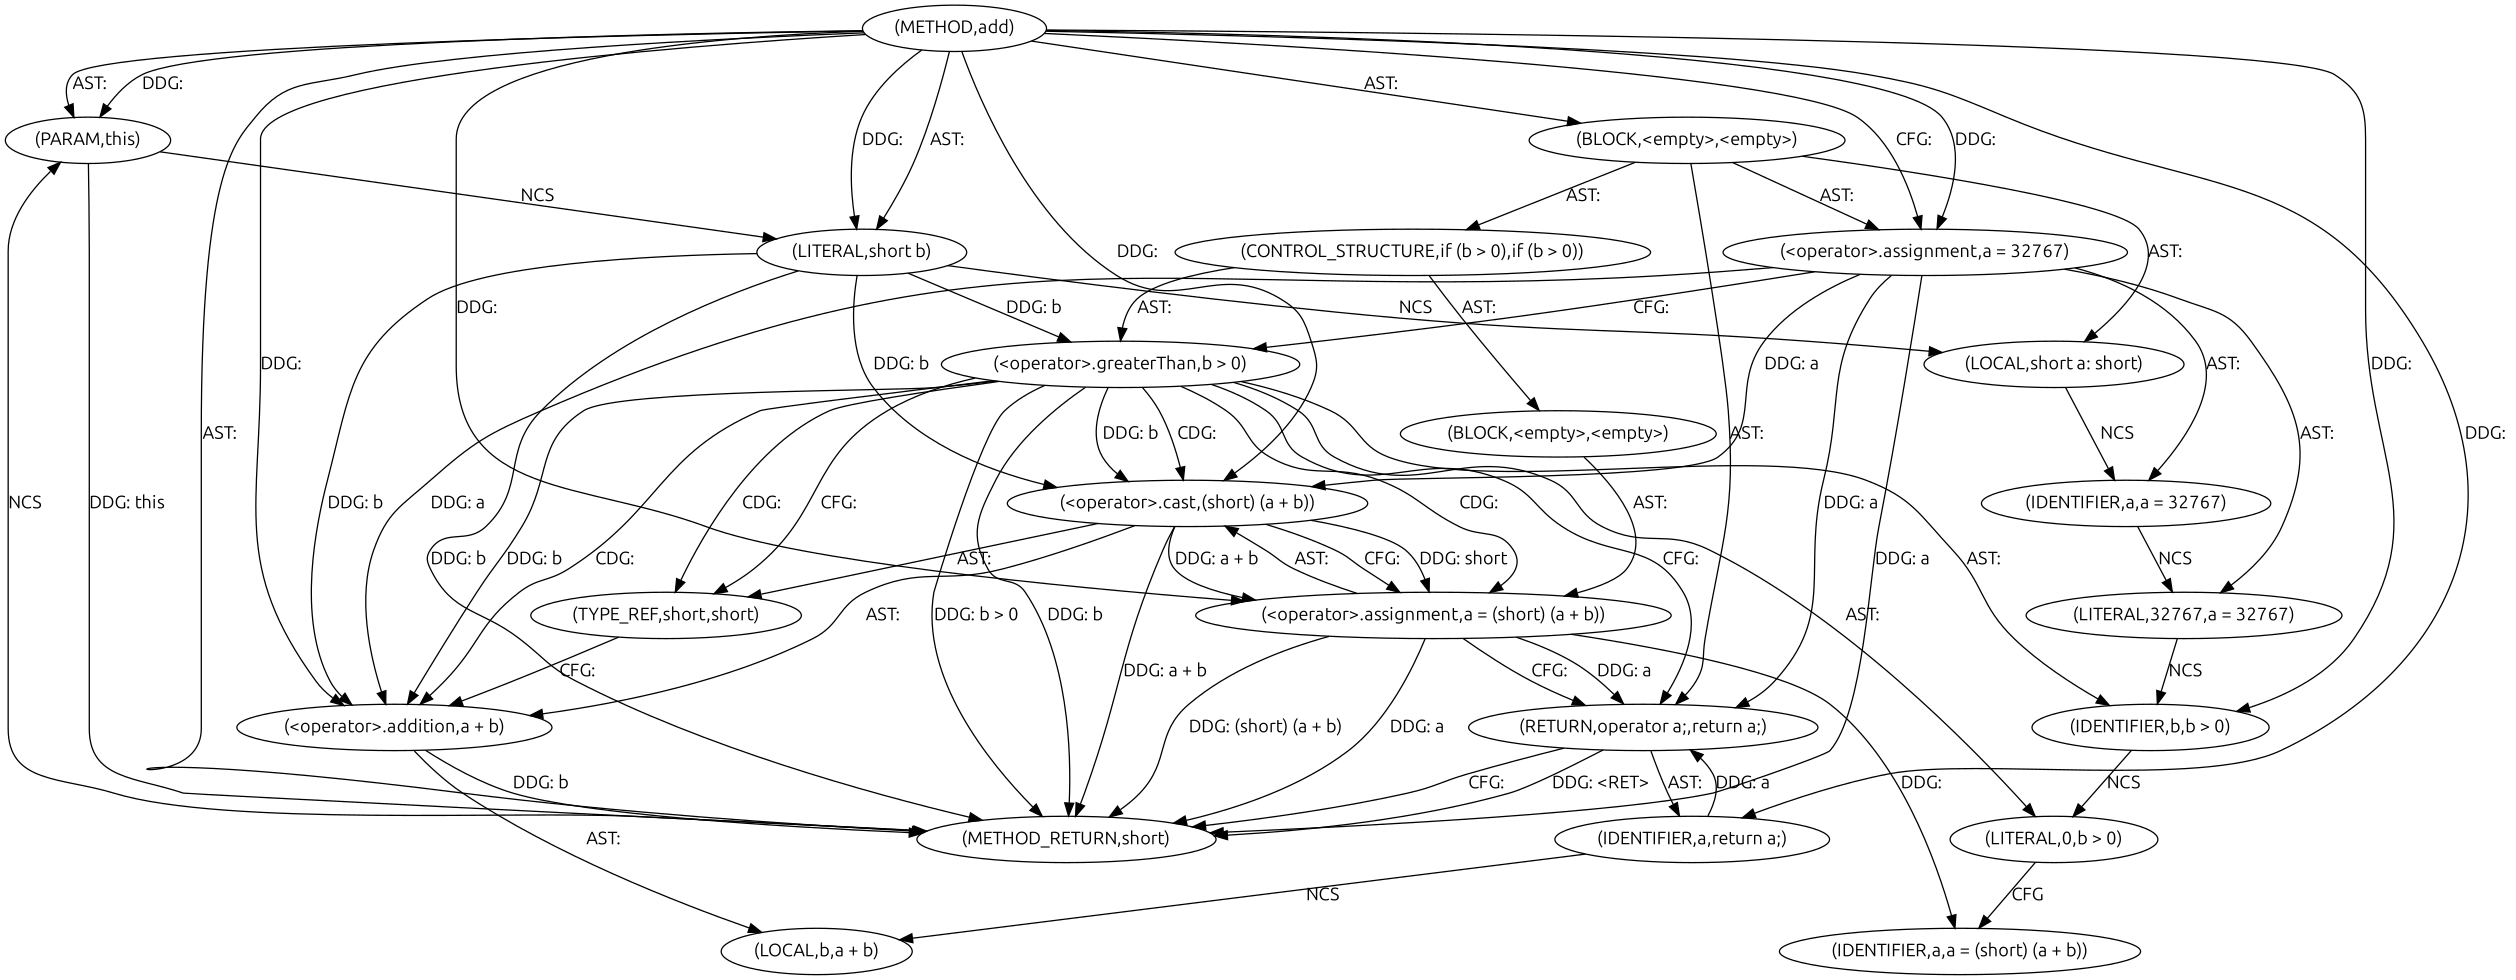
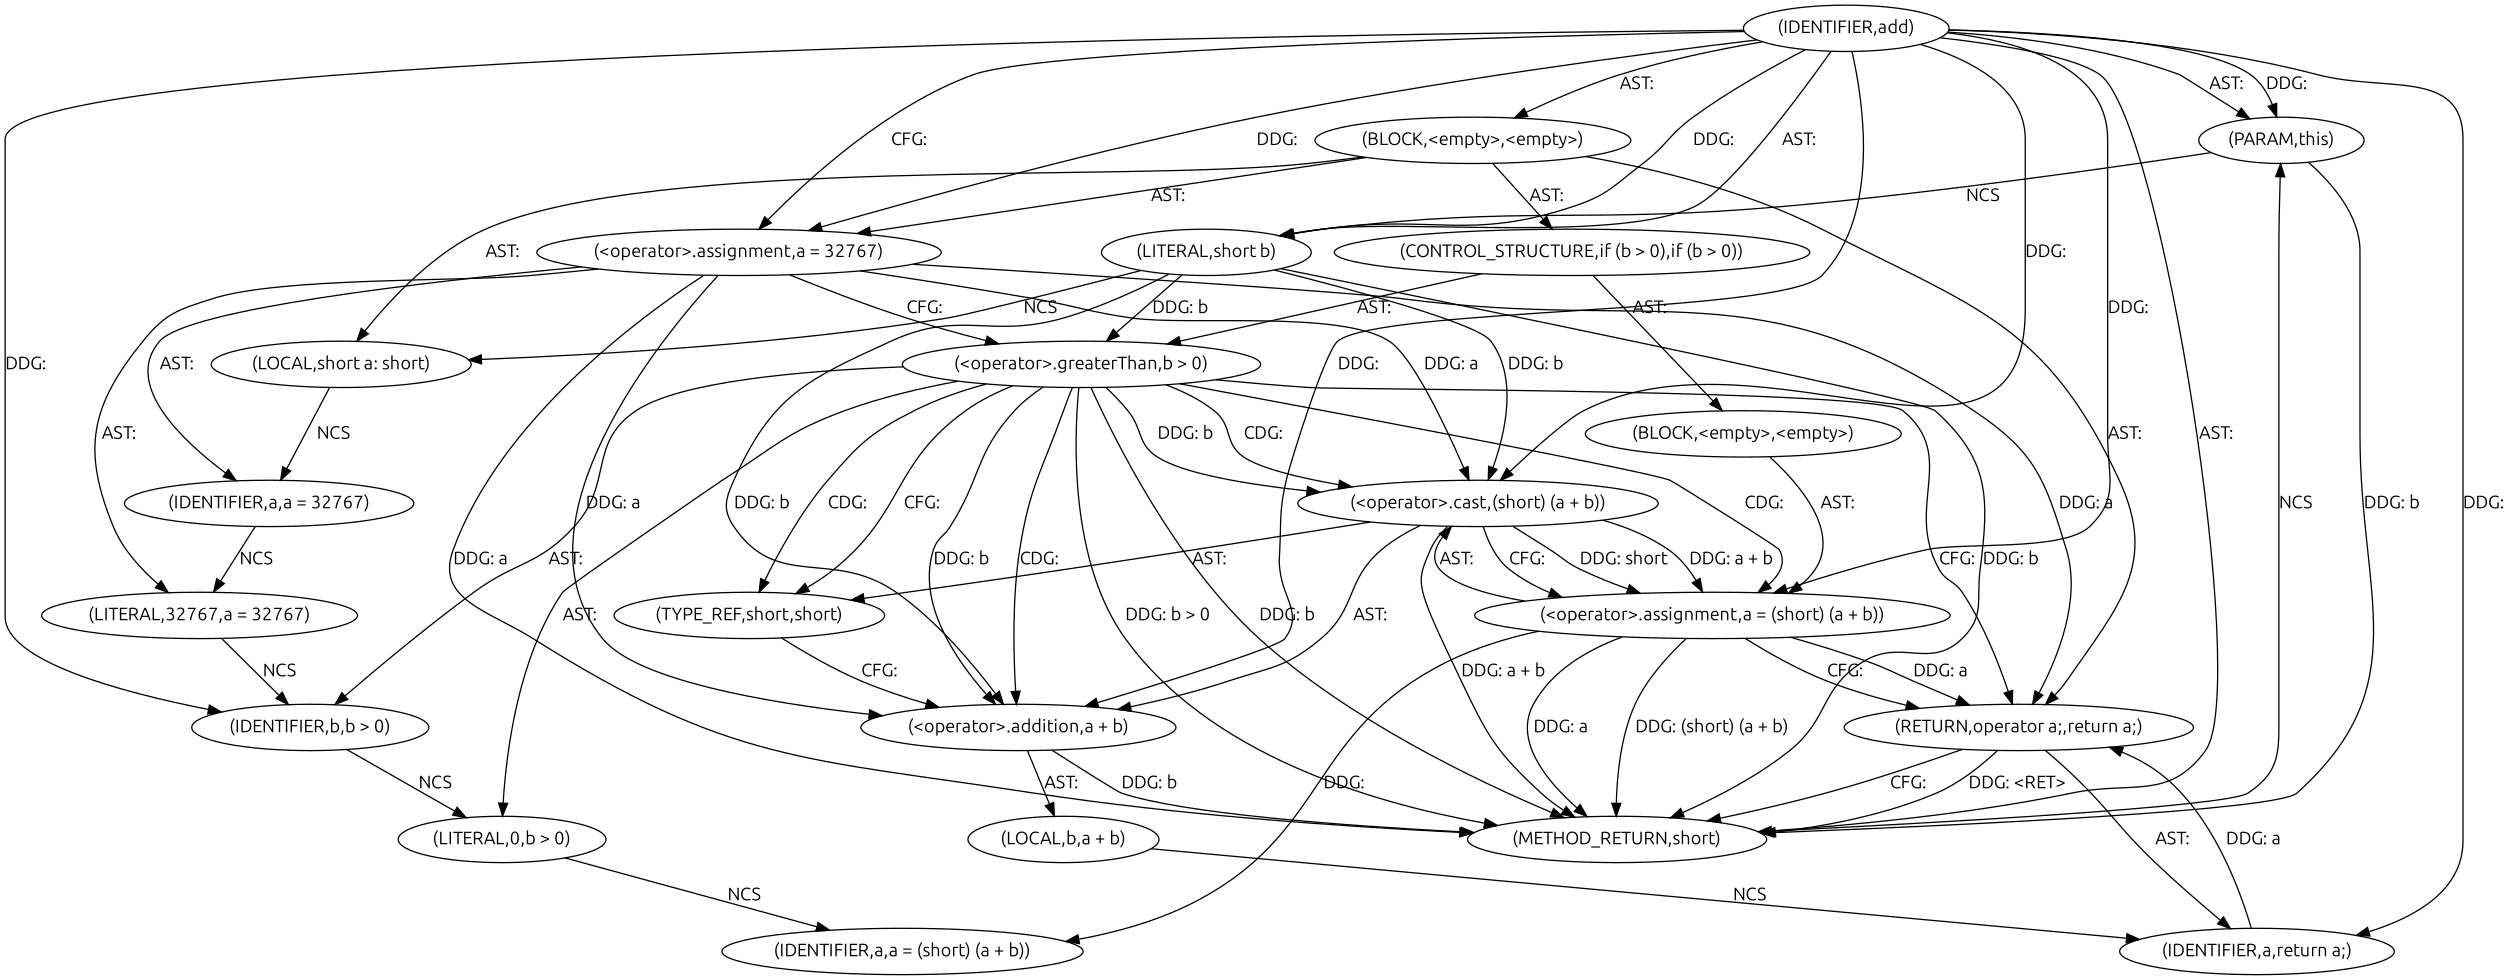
node "(METHOD,add)": label "(METHOD,add)" -> "(IDENTIFIER,add)"
edge "(PARAM,this)" -> "(METHOD_RETURN,short)": label "DDG: this" -> "DDG: b"
edge "(LITERAL,0,b > 0)" -> "(IDENTIFIER,a,a = (short) (a + b))": label "CFG" -> "NCS"
edge "(IDENTIFIER,a,return a;)" -> "(LOCAL,b,a + b)": reversed
